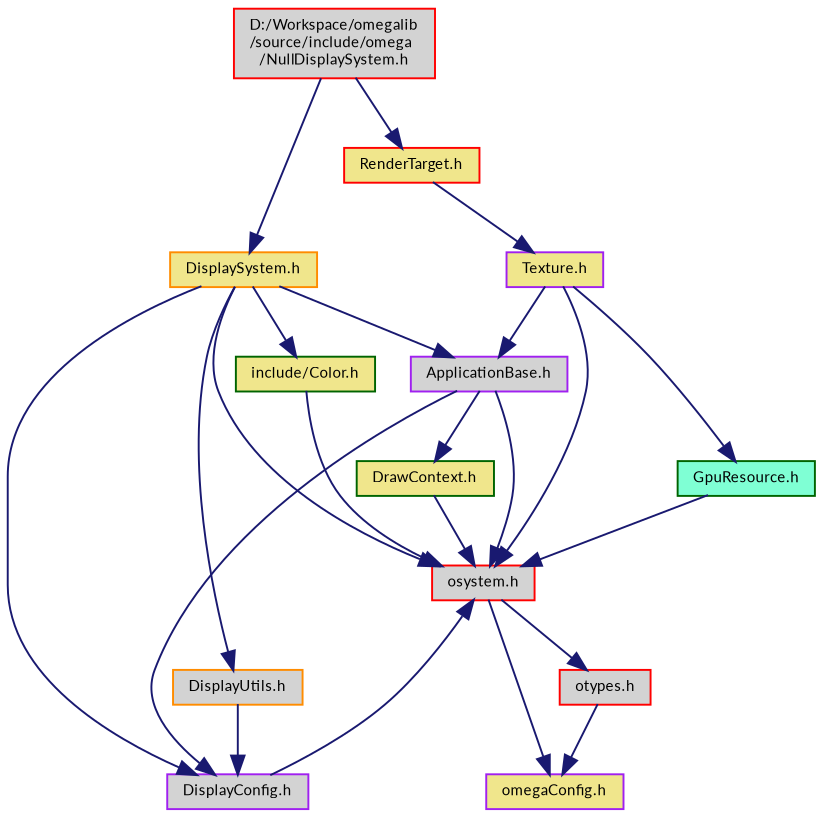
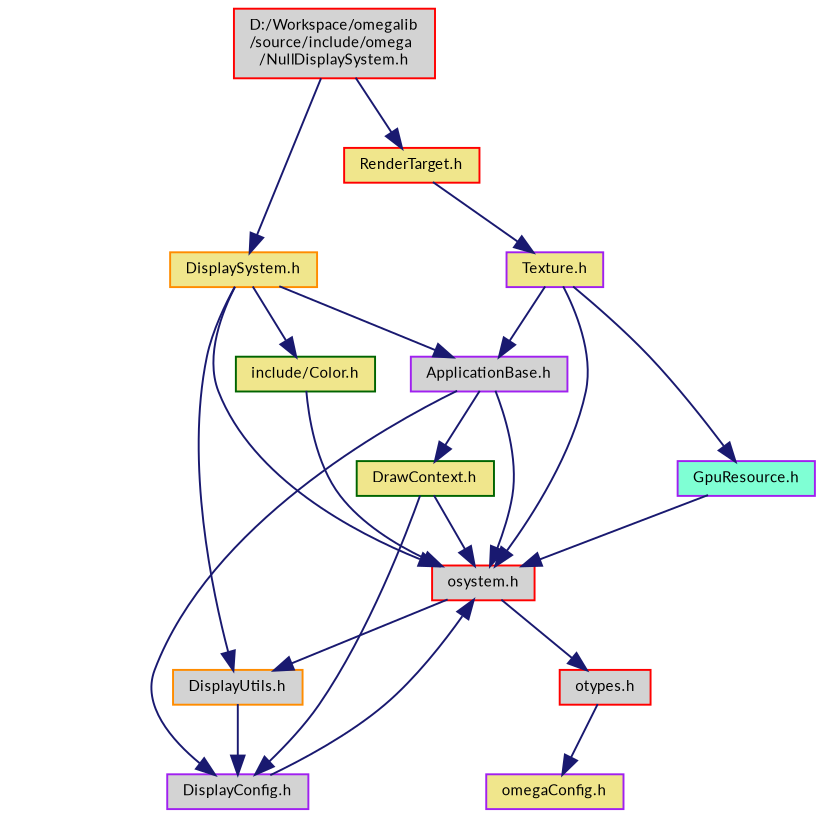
node "GpuResource.h": color darkgreen -> purple
edge "DisplaySystem.h" -> "DisplayConfig.h": now "DrawContext.h" -> "DisplayConfig.h"
edge "osystem.h" -> "omegaConfig.h": now "osystem.h" -> "DisplayUtils.h"
